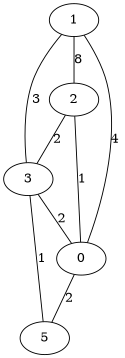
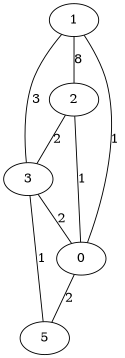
edge "1" -- "0": label "4" -> "1"
